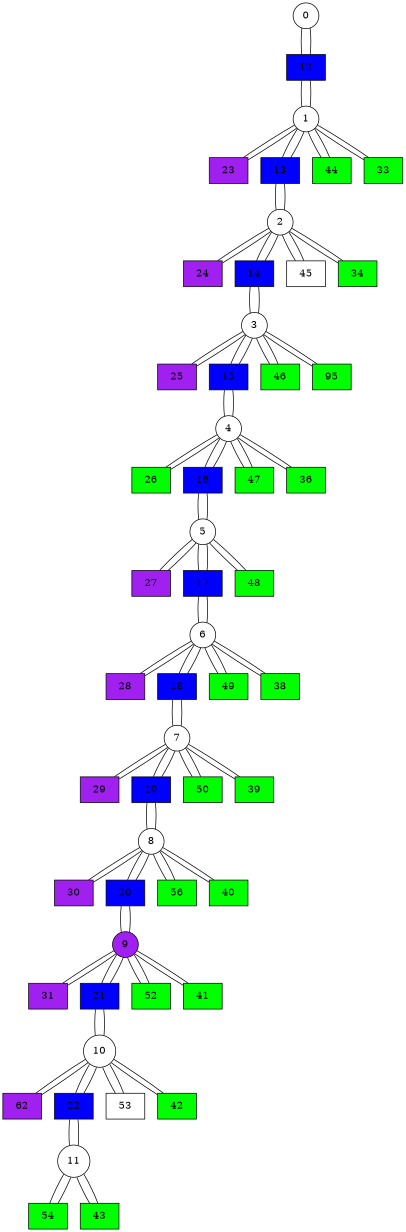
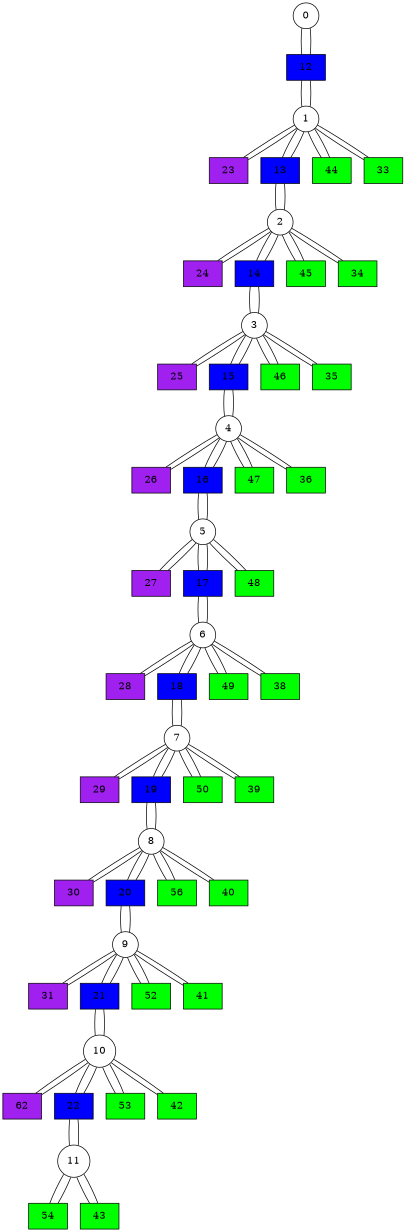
node "45": fillcolor white -> green
node "95": label "95" -> "35"
node "26": fillcolor green -> purple
node "9": fillcolor purple -> white
node "53": fillcolor white -> green
